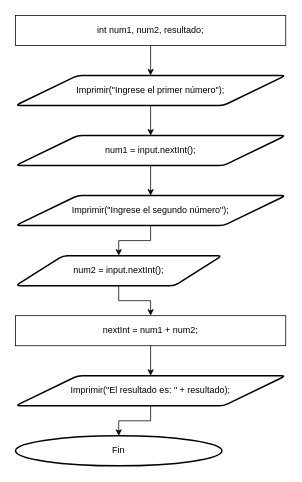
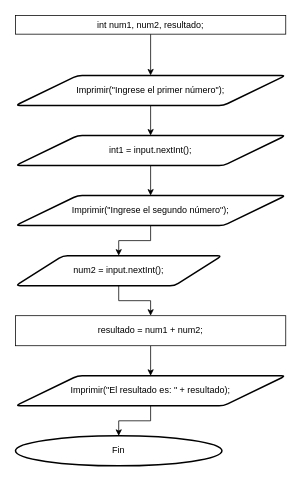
node "int num1, num2, resultado;": size 270x30 -> 270x19
node "num1 = input.nextInt();": label "num1 = input.nextInt();" -> "int1 = input.nextInt();"
node "nextInt = num1 + num2;": label "nextInt = num1 + num2;" -> "resultado = num1 + num2;"
